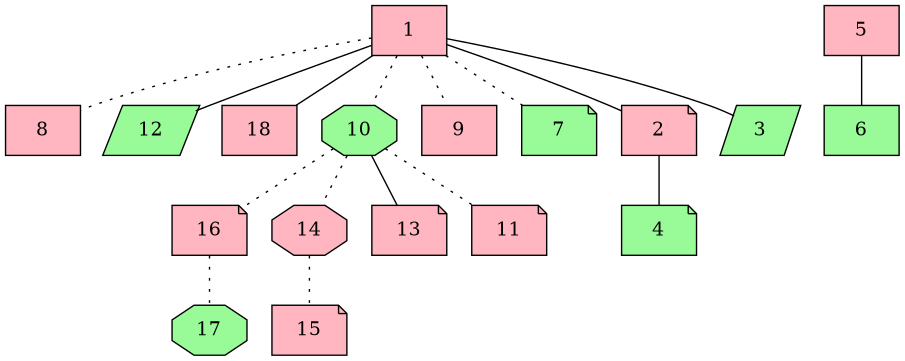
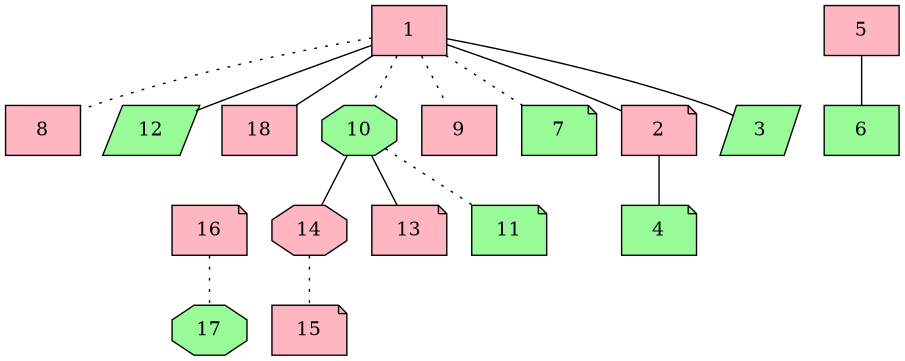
edge "10" -- "16": removed
edge "10" -- "14": style dotted -> solid
node "11": fillcolor lightpink -> palegreen
